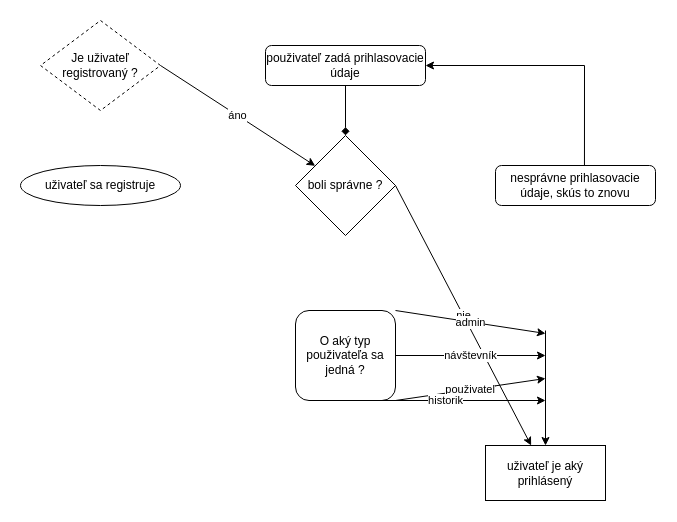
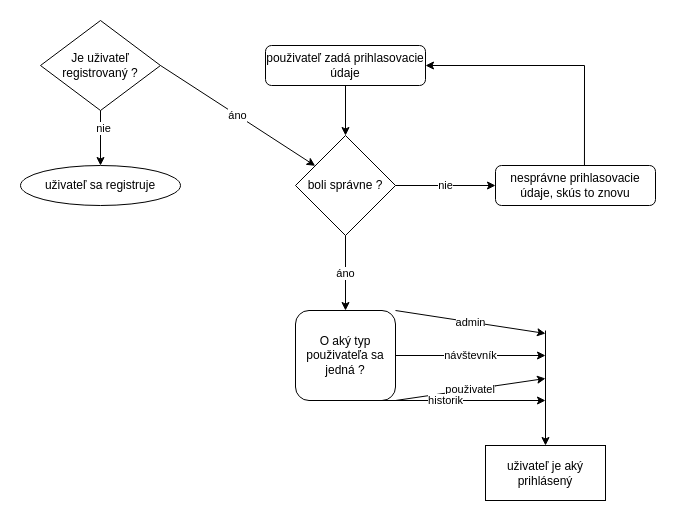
node "Je uživateľ registrovaný ?": style dashed -> solid
edge "použivateľ zadá prihlasovacie údaje" -> "boli správne ?": arrowhead diamond -> classic
edge "Je uživateľ registrovaný ?" -> "uživateľ sa registruje": added, label "nie"
edge "boli správne ?" -> "uživateľ je aký prihlásený": now "boli správne ?" -> "nesprávne prihlasovacie údaje, skús to znovu"
edge "boli správne ?" -> "O aký typ použivateľa sa jedná ?": added, label "áno"
